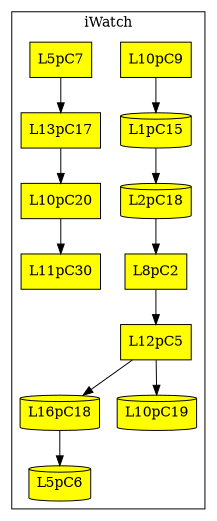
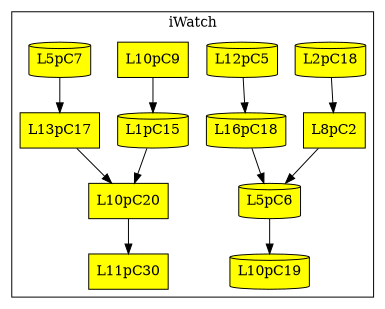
node "L5pC7": shape box -> cylinder
edge "L1pC15" -> "L2pC18": now "L1pC15" -> "L10pC20"
edge "L8pC2" -> "L12pC5": now "L8pC2" -> "L5pC6"
node "L12pC5": shape box -> cylinder
edge "L12pC5" -> "L10pC19": now "L5pC6" -> "L10pC19"
